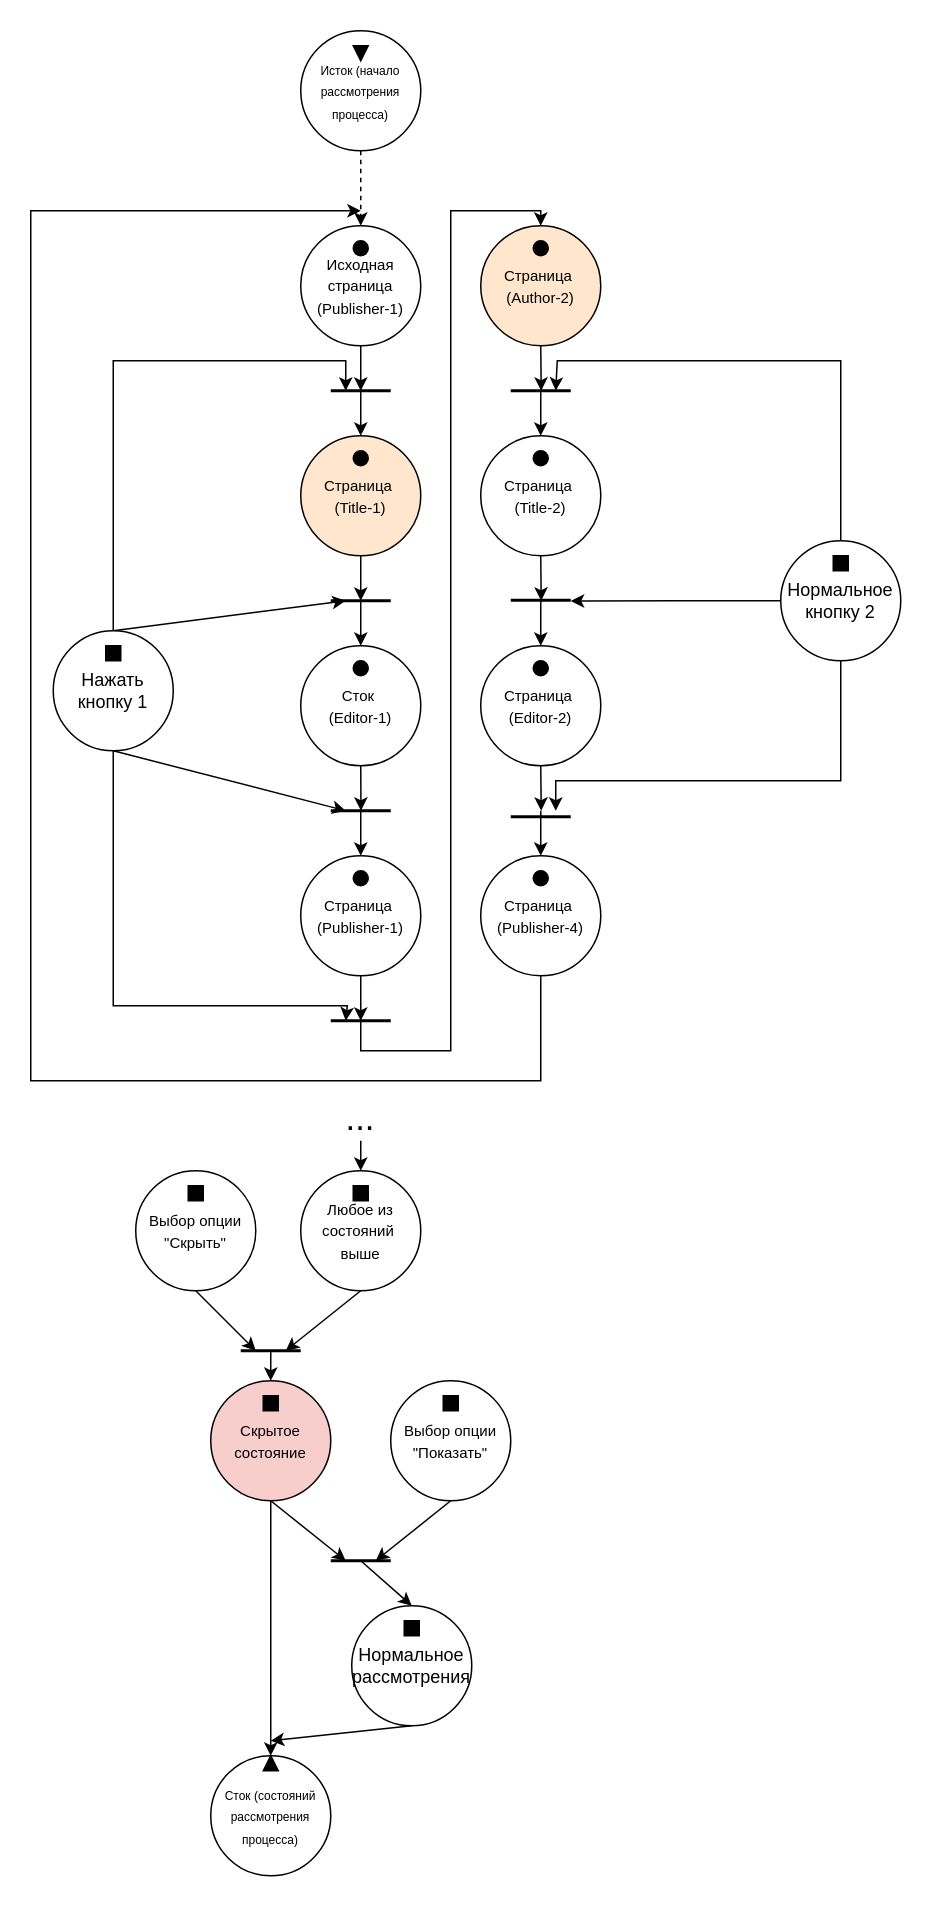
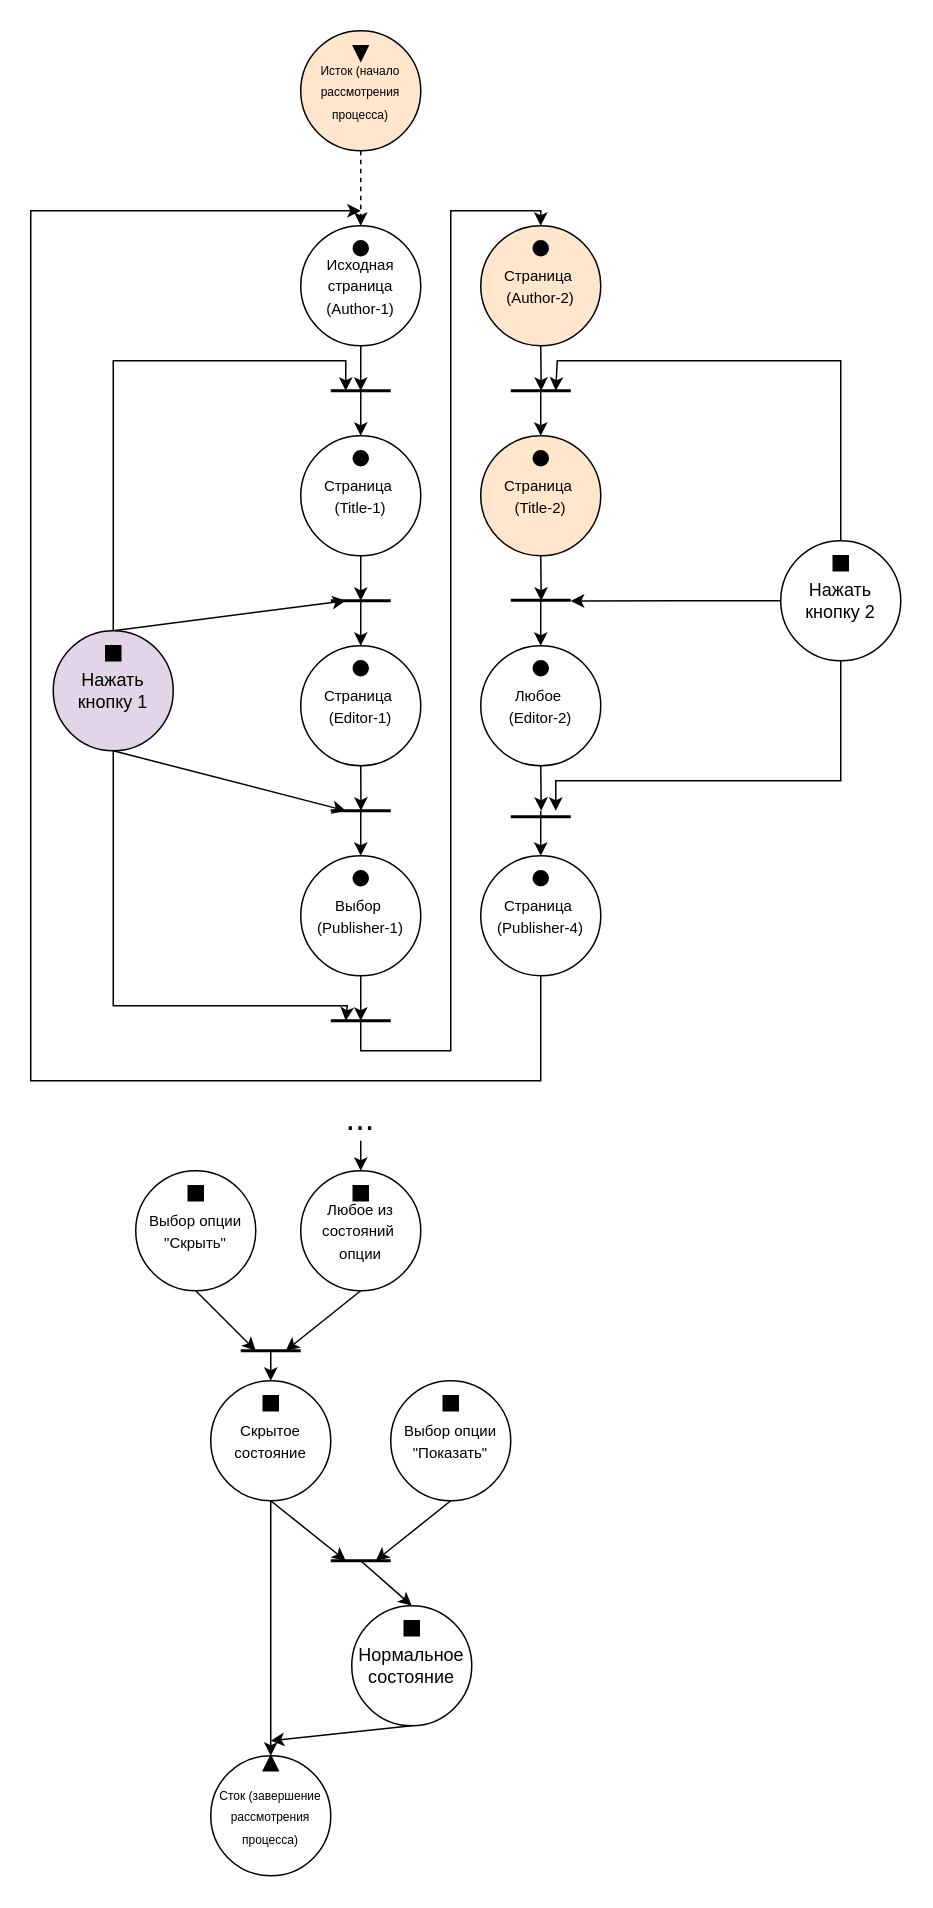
node "Исток (начало рассмотрения процесса)": fillcolor #ffffff -> #ffe6cc
node "Исходная страница (Publisher-1)": label "Исходная страница (Publisher-1)" -> "Исходная страница (Author-1)"
node "Страница (Title-1)": fillcolor #ffe6cc -> #ffffff
node "Страница (Title-2)": fillcolor #ffffff -> #ffe6cc
node "Нормальное кнопку 2": label "Нормальное кнопку 2" -> "Нажать кнопку 2"
node "Нажать кнопку 1": fillcolor #ffffff -> #e1d5e7
node "Cток (Editor-1)": label "Cток (Editor-1)" -> "Страница (Editor-1)"
node "Страница (Editor-2)": label "Страница (Editor-2)" -> "Любое (Editor-2)"
node "Страница (Publisher-1)": label "Страница (Publisher-1)" -> "Выбор (Publisher-1)"
node "Любое из состояний выше": label "Любое из состояний выше" -> "Любое из состояний опции"
node "Скрытое состояние": fillcolor #f8cecc -> #ffffff
node "Нормальное рассмотрения": label "Нормальное рассмотрения" -> "Нормальное состояние"
node "Cток (состояний рассмотрения процесса)": label "Cток (состояний рассмотрения процесса)" -> "Cток (завершение рассмотрения процесса)"
